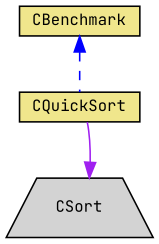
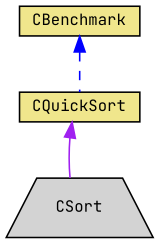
edge "CQuickSort" -> "CSort": reversed
